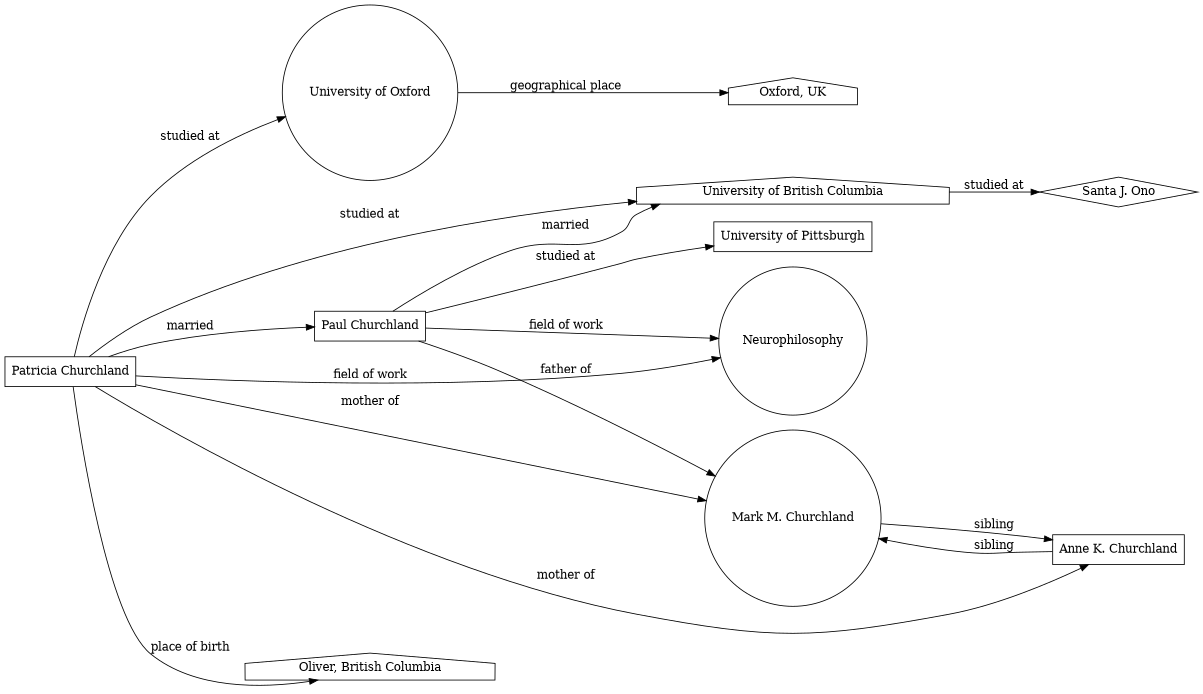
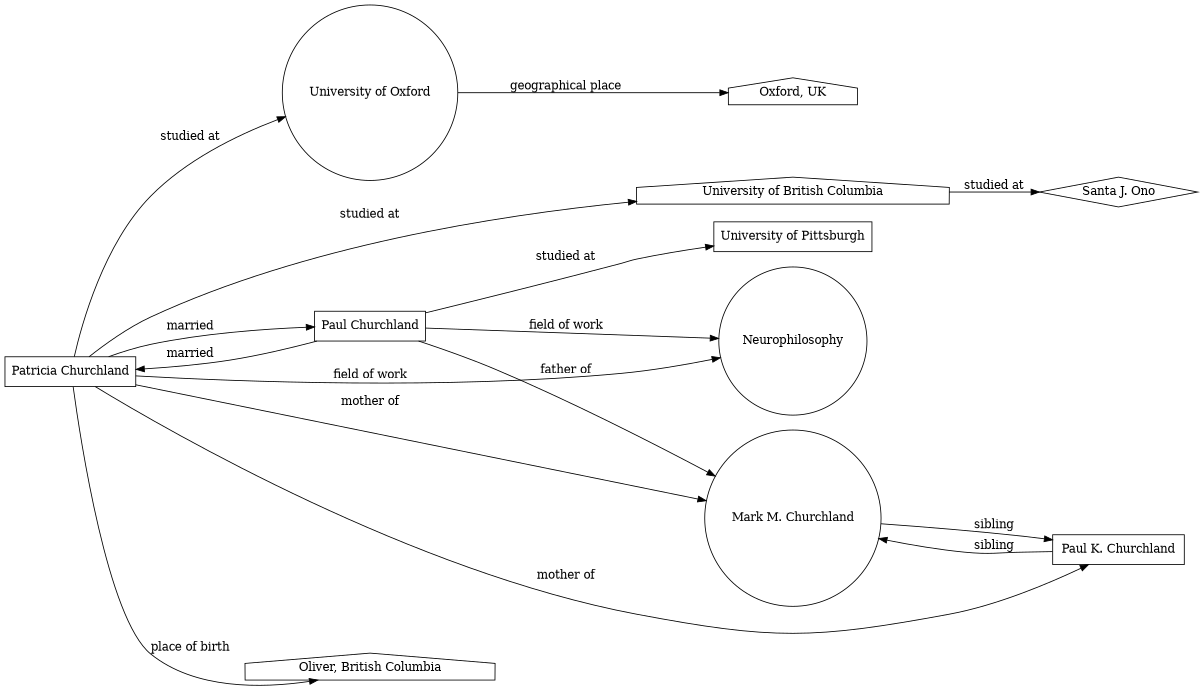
edge "Paul Churchland" -> "University of British Columbia": now "Paul Churchland" -> "Patricia Churchland"
node "Anne K. Churchland": label "Anne K. Churchland" -> "Paul K. Churchland"
